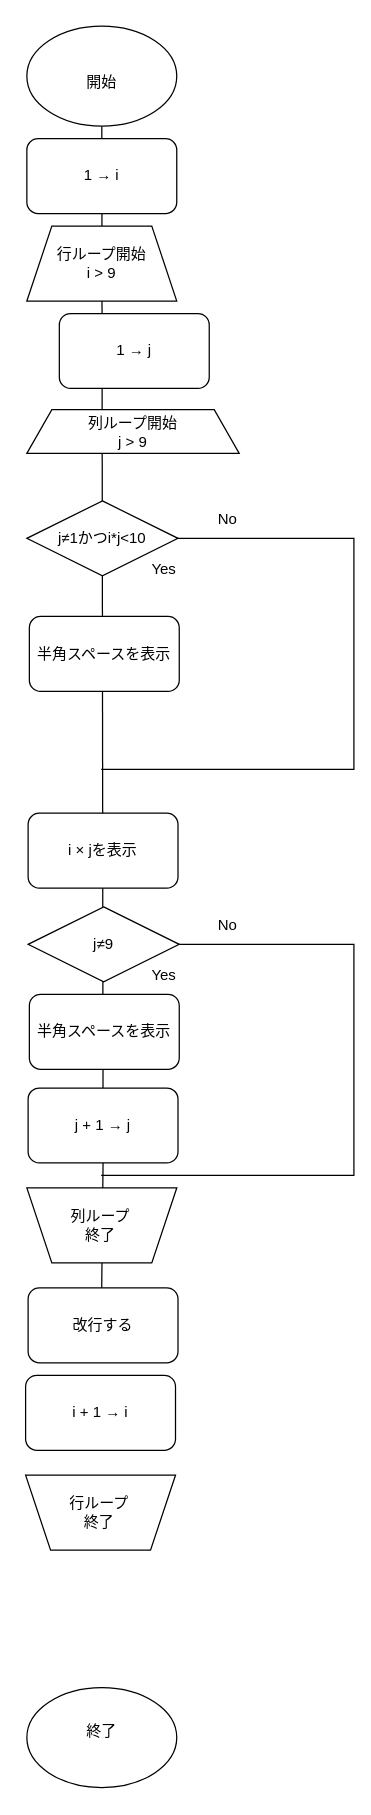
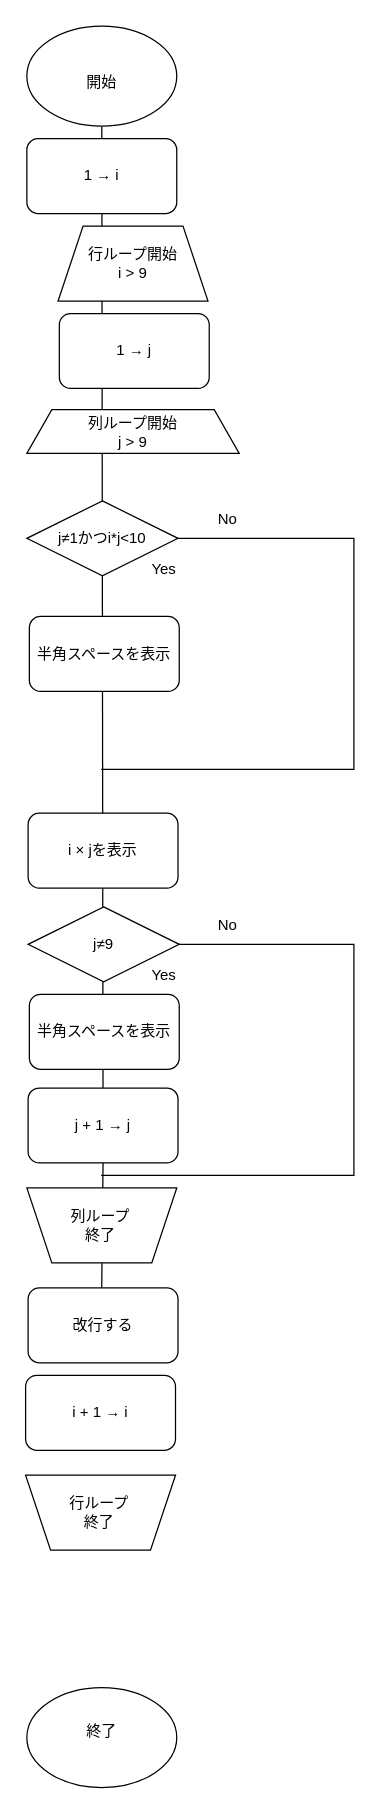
node "行ループ開始 i > 9": moved (102, 263) -> (133, 263)
